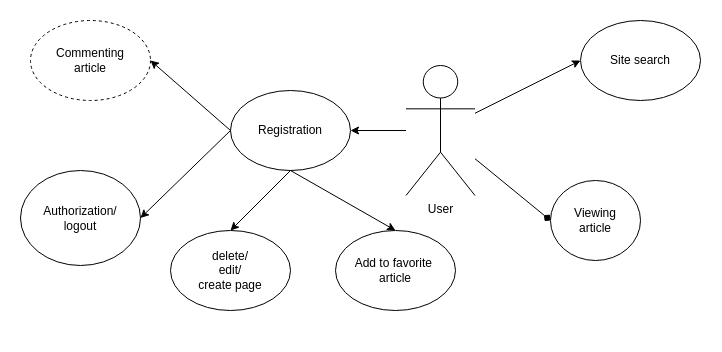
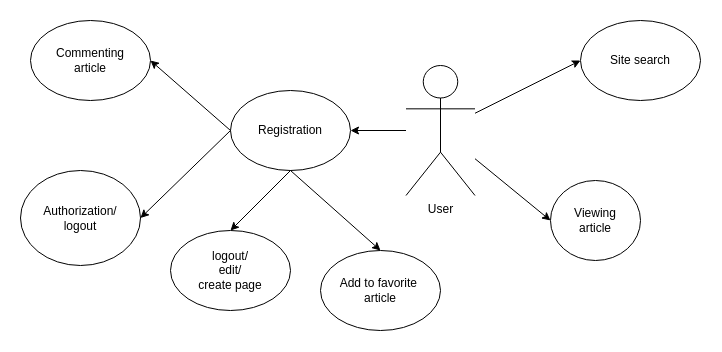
node "Commenting article": style dashed -> solid
edge "User" -> "Viewing article": arrowhead diamond -> classic
node "delete/ edit/ create page": label "delete/ edit/ create page" -> "logout/ edit/ create page"
node "Add to favorite article": moved (396, 271) -> (381, 291)
